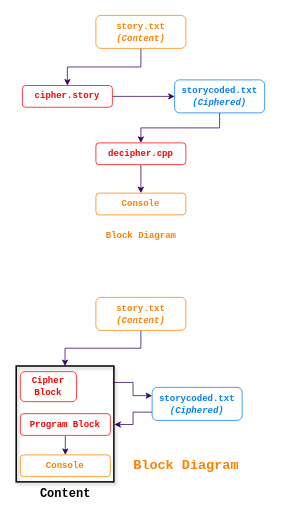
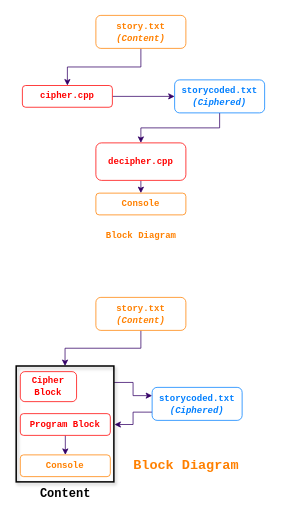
node "cipher.story": label "cipher.story" -> "cipher.cpp"
node "decipher.cpp": size 90x22 -> 90x38
